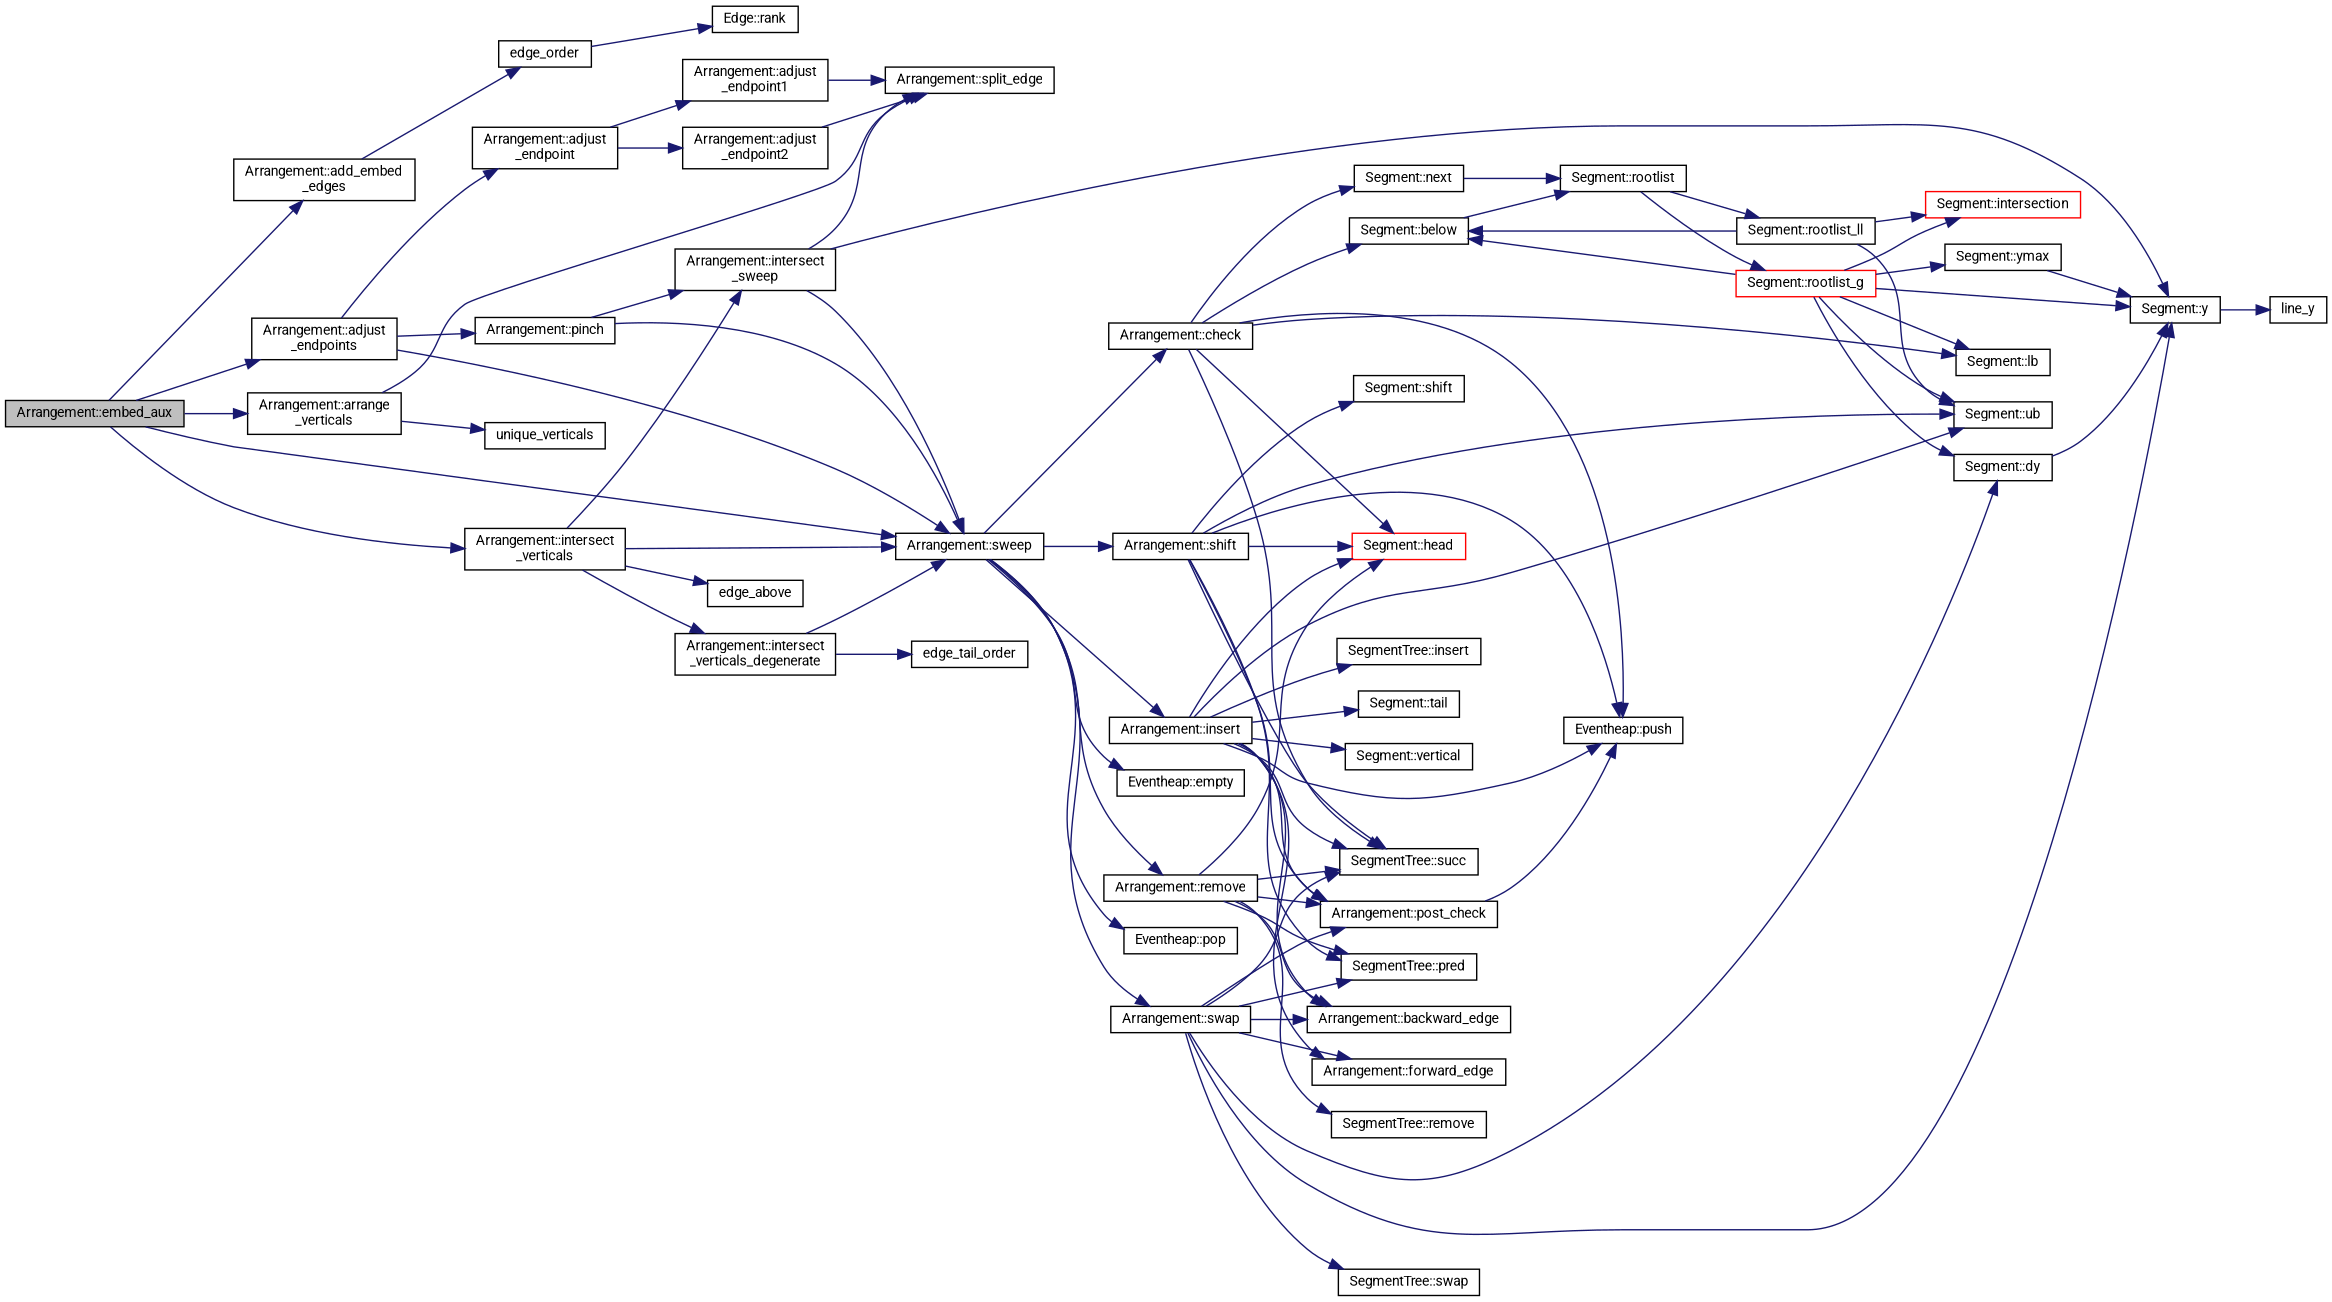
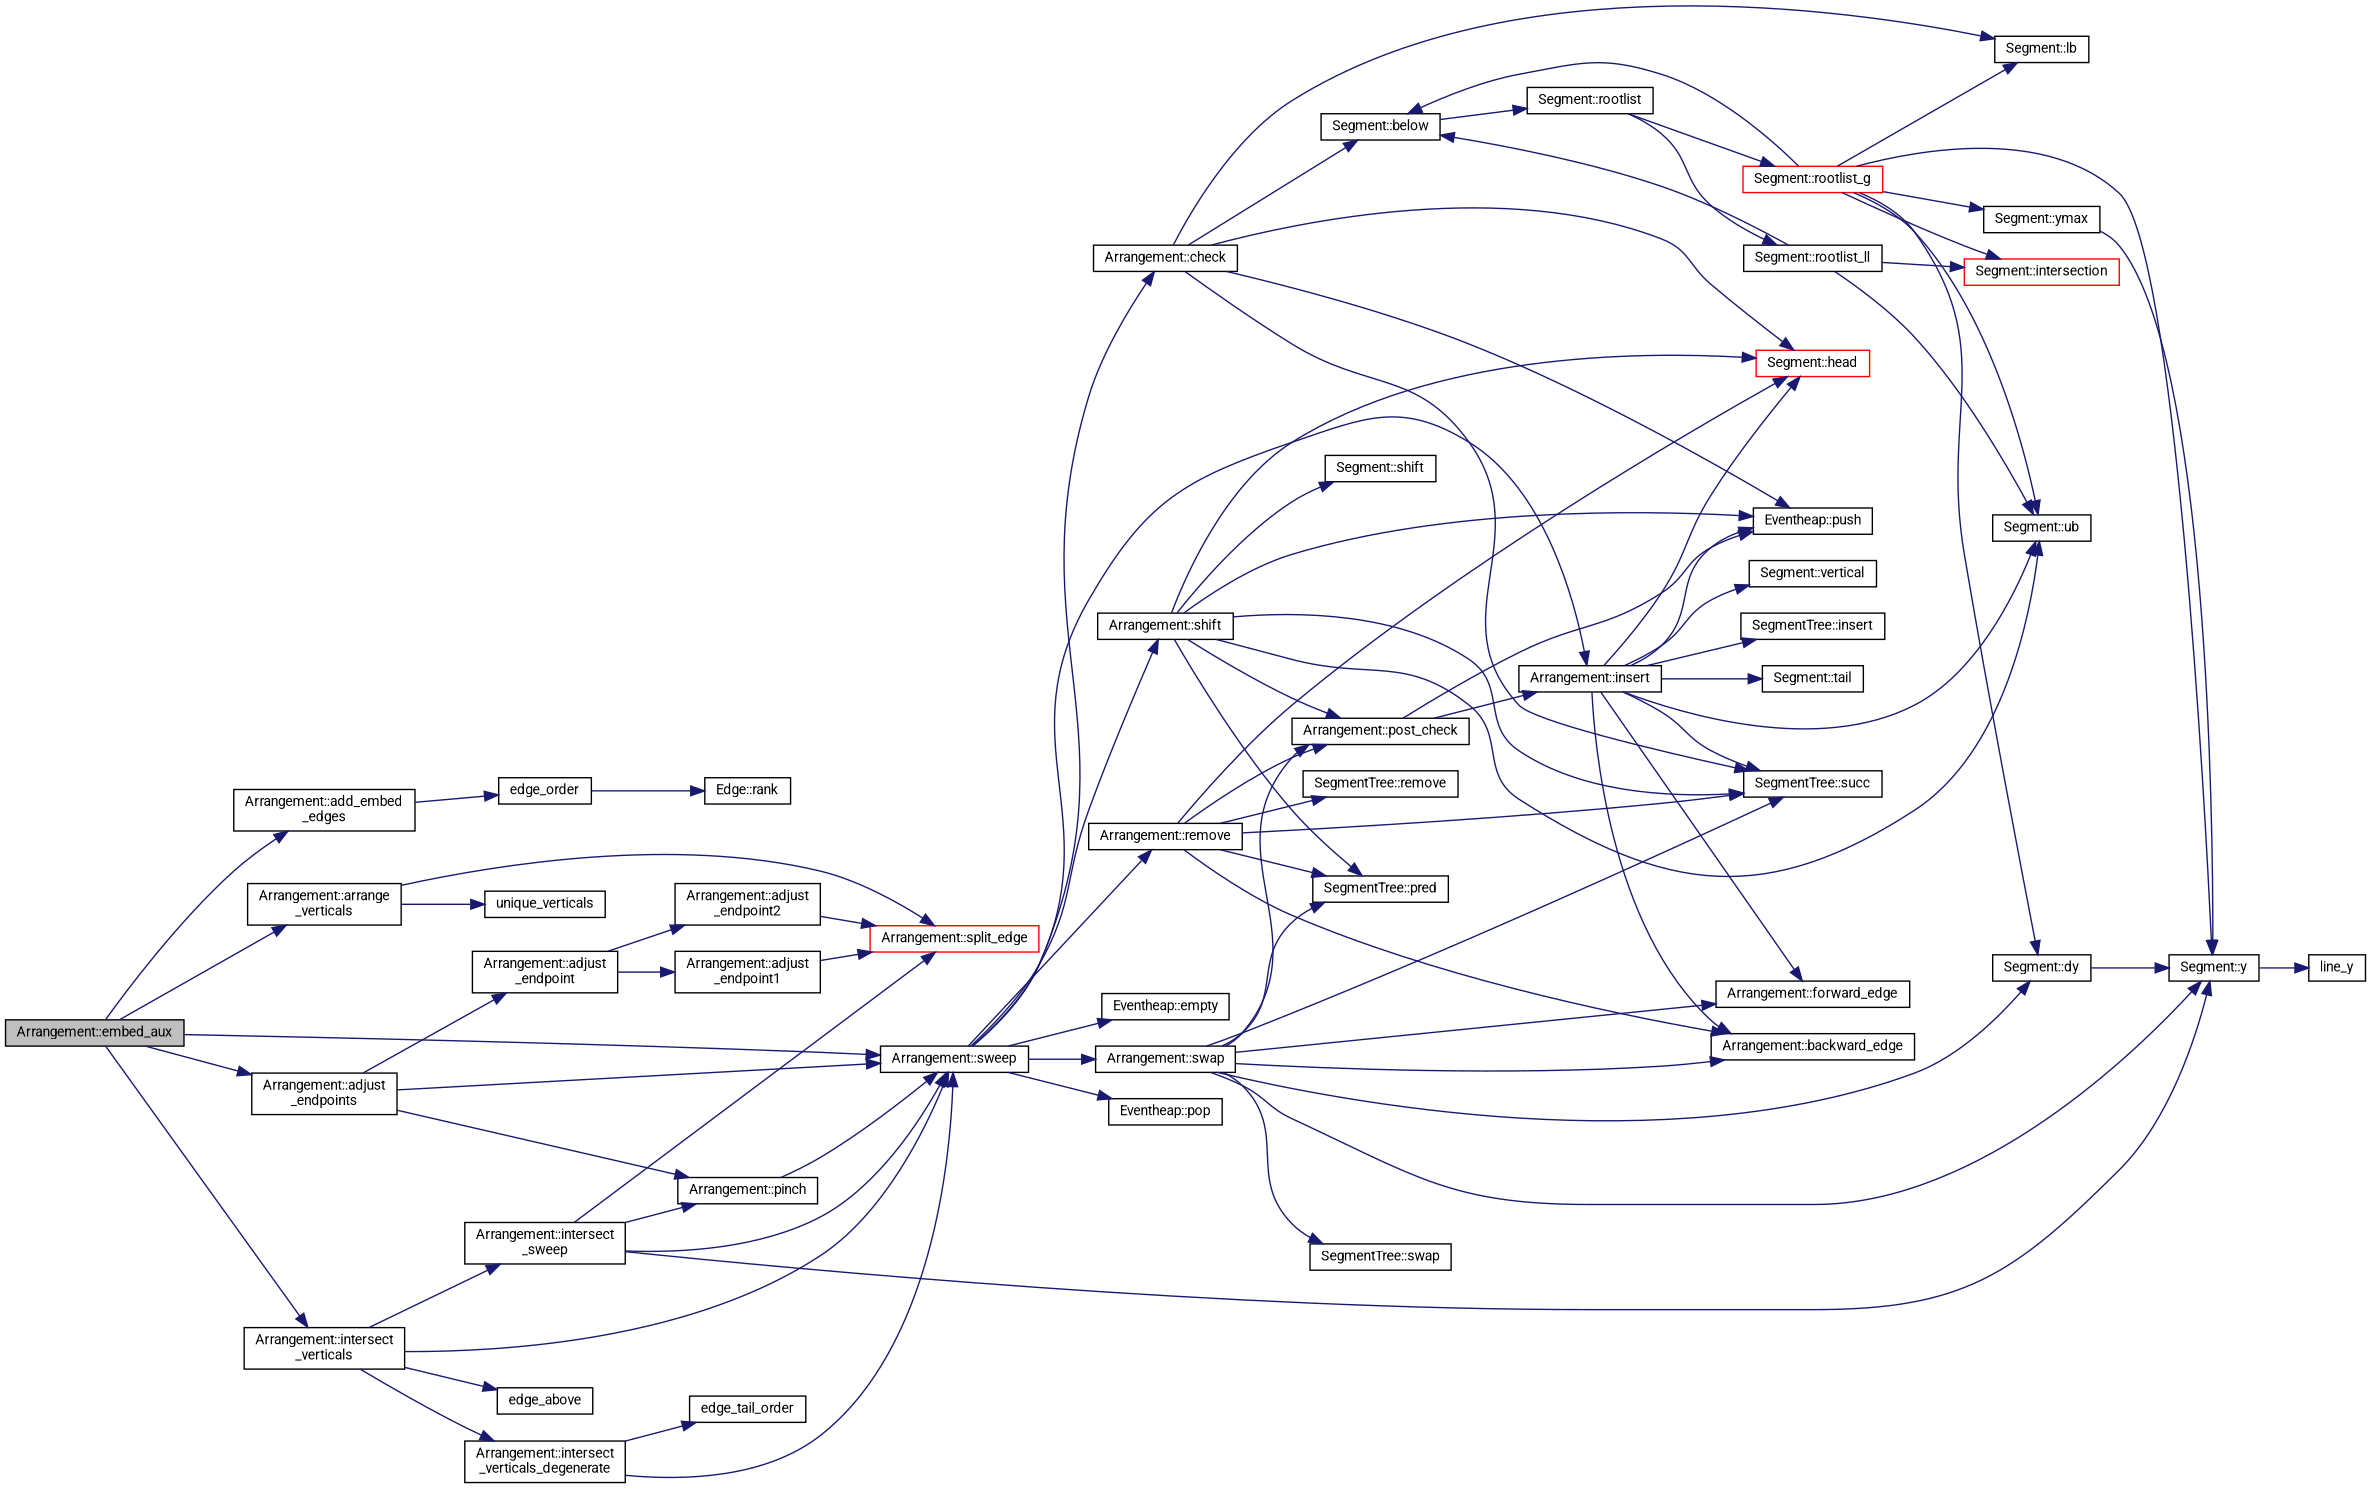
node "Arrangement::split_edge": color black -> red
node "Segment::next": removed
edge "Arrangement::pinch" -> "Arrangement::intersect _sweep": reversed
edge "Arrangement::insert" -> "Arrangement::post_check": reversed
